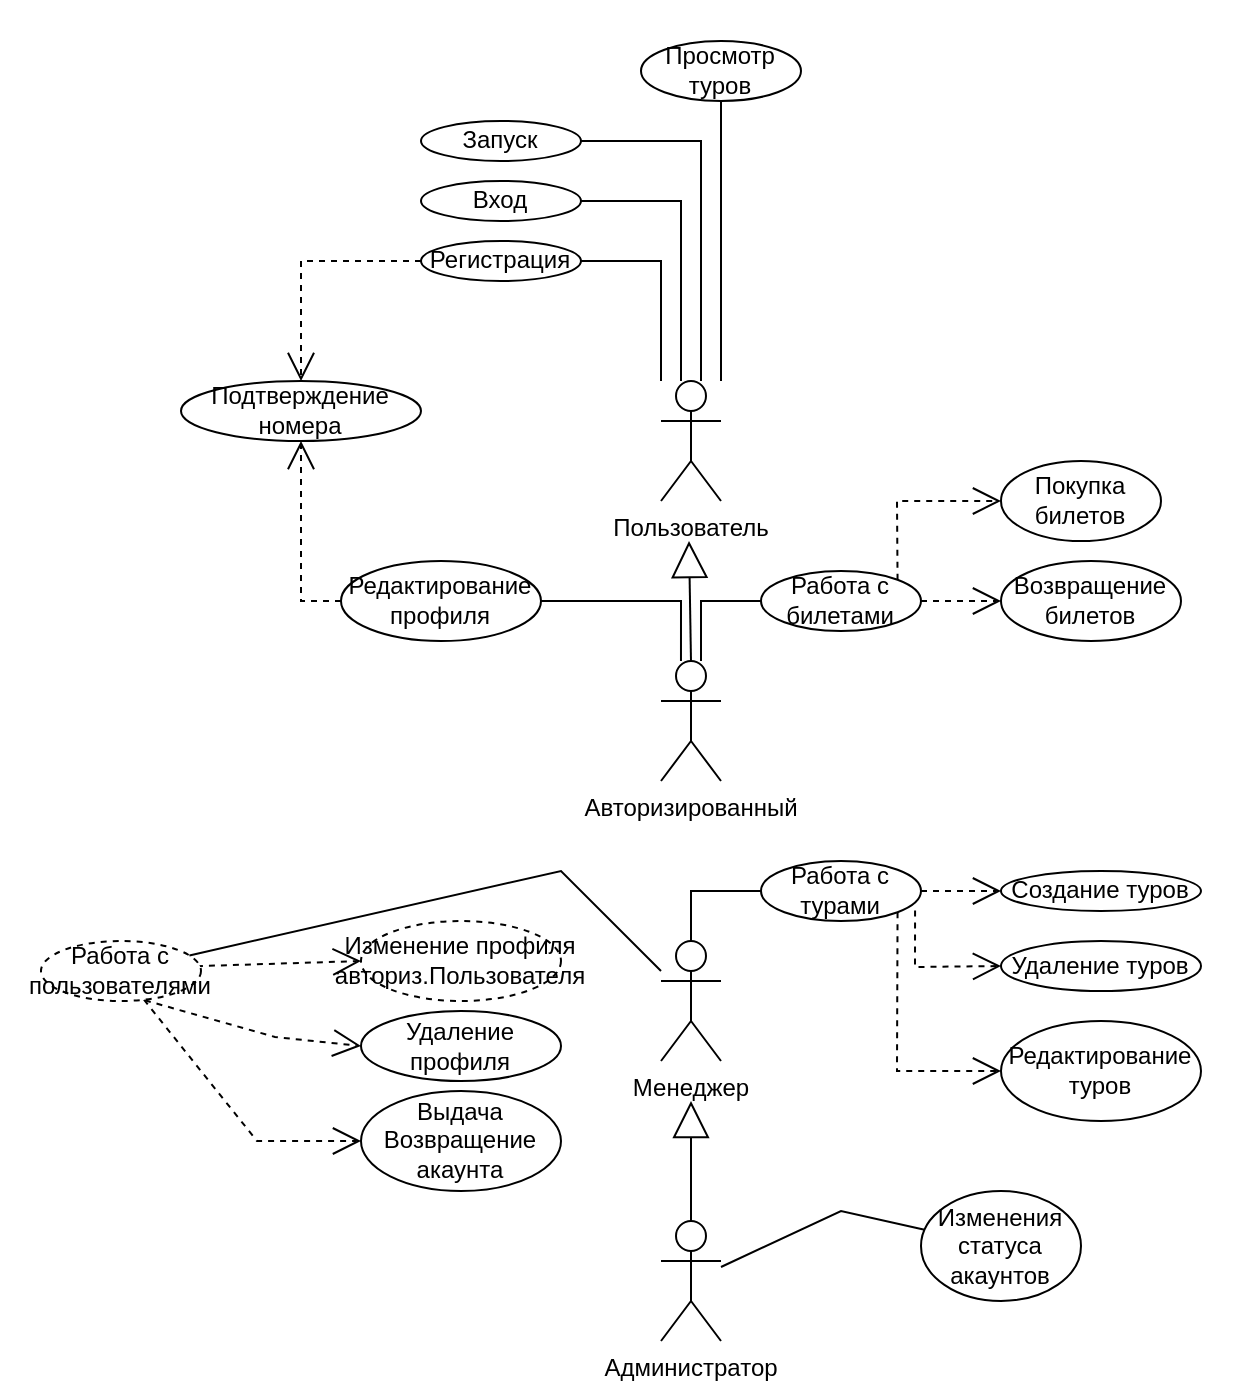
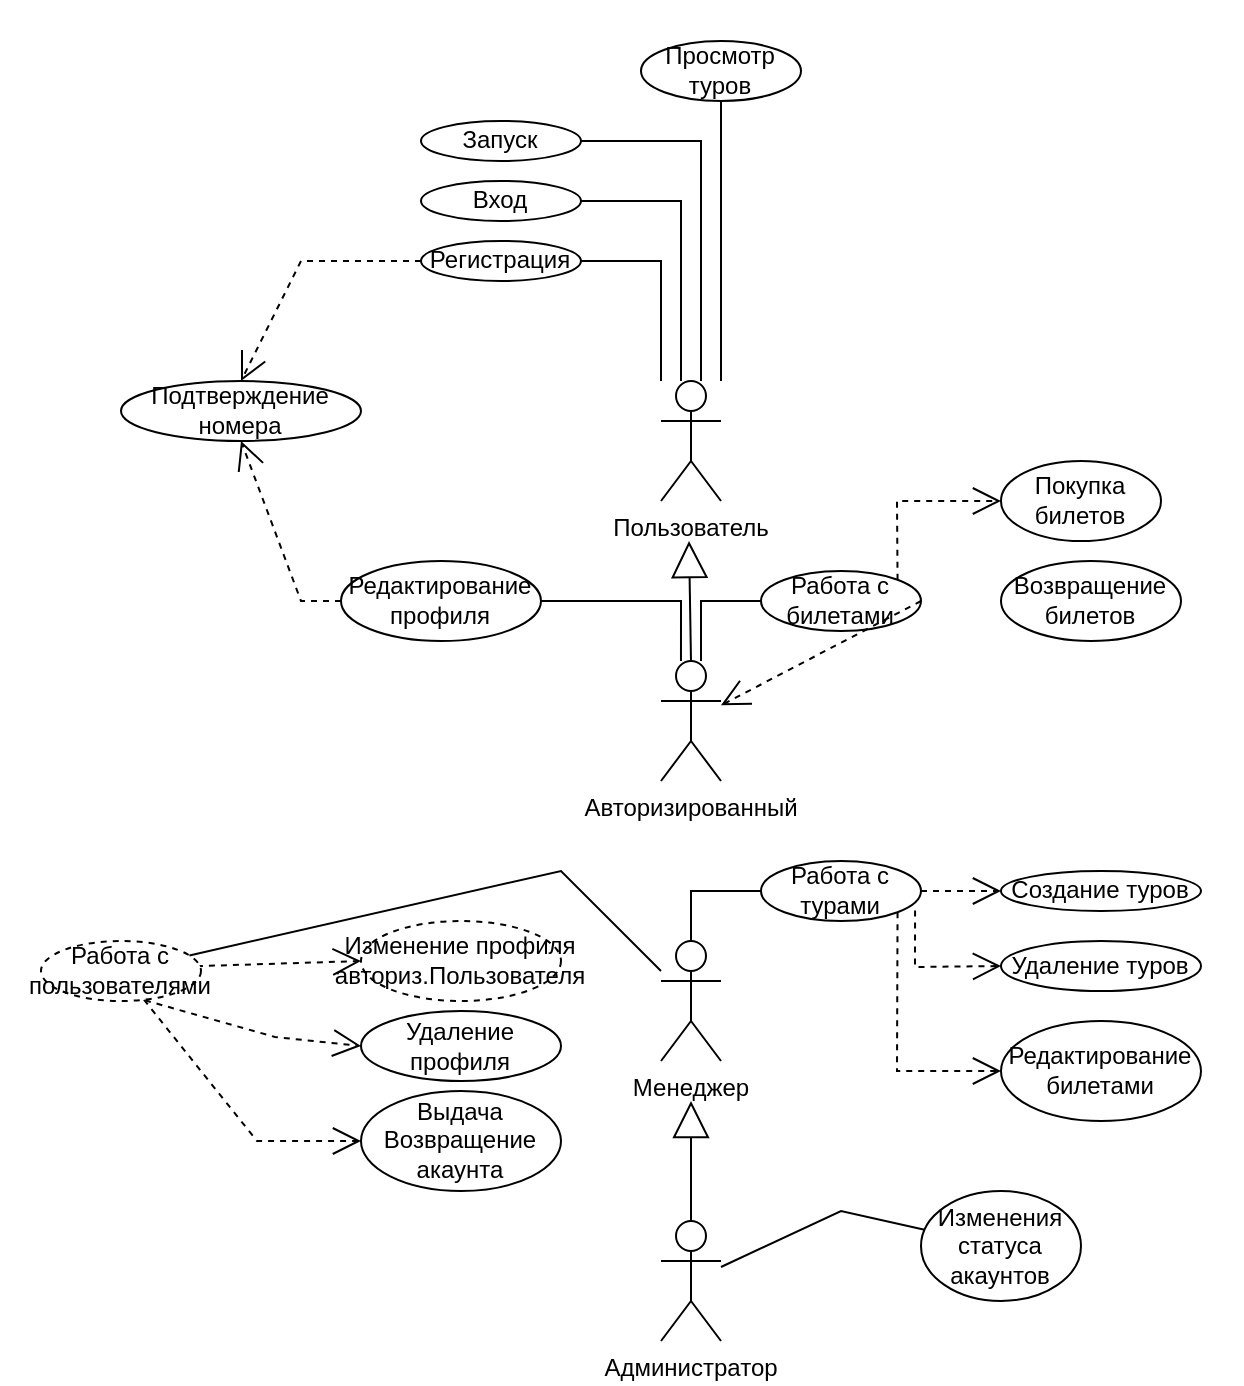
node "Подтверждение номера": moved (301, 411) -> (241, 411)
edge "Работа с билетами" -> "Возвращение билетов": now "Работа с билетами" -> "Авторизированный"
node "Редактирование туров": label "Редактирование туров" -> "Редактирование билетами"
